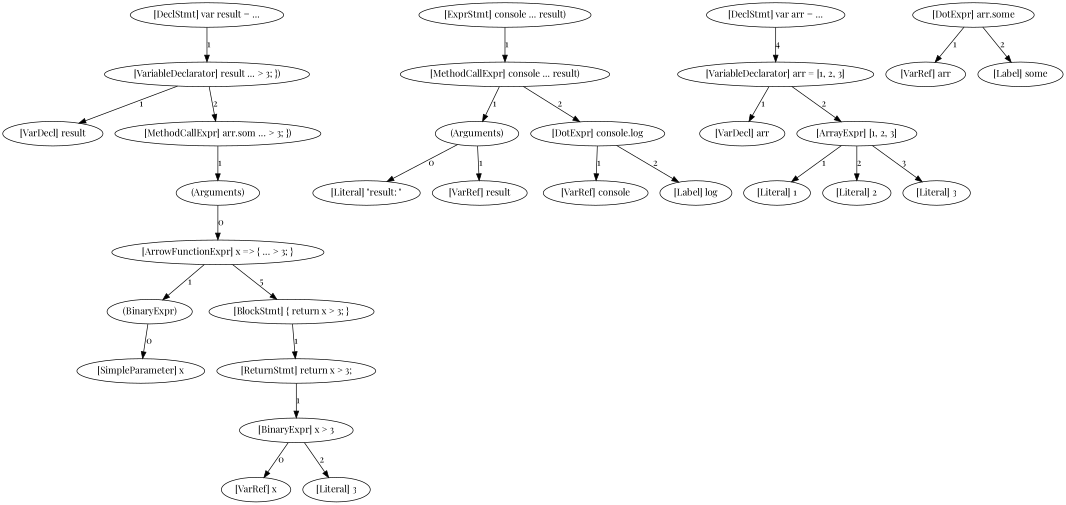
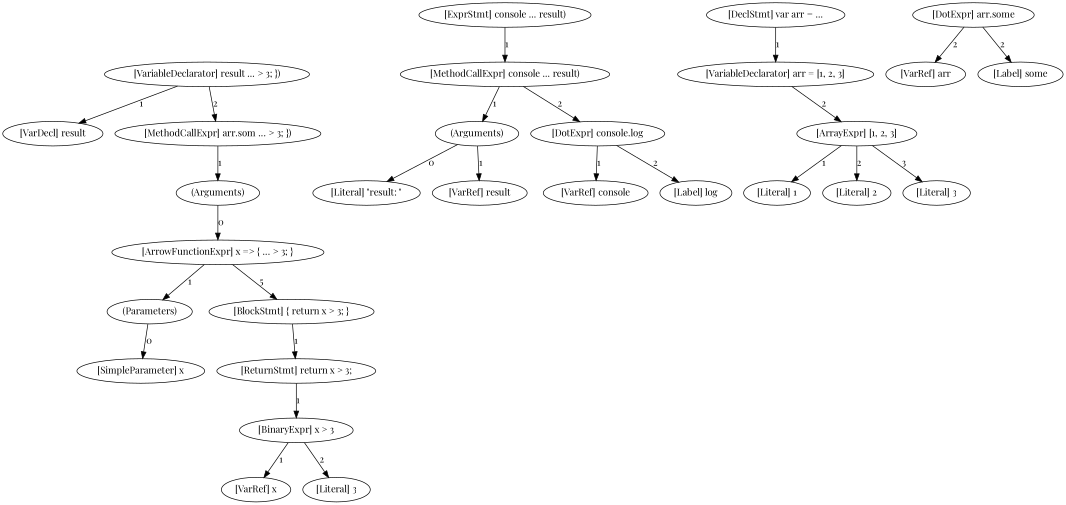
node "[DeclStmt] var result = ...": removed
edge "[DeclStmt] var arr = ..." -> "[VariableDeclarator] arr = [1, 2, 3]": label "4" -> "1"
edge "[DotExpr] arr.some" -> "[VarRef] arr": label "1" -> "2"
node "[VarDecl] arr": removed
node "(BinaryExpr)": label "(BinaryExpr)" -> "(Parameters)"
edge "[BinaryExpr] x > 3" -> "[VarRef] x": label "0" -> "1"
